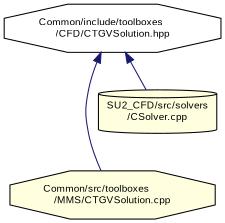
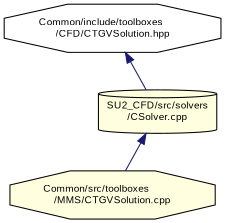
edge "Common/src/toolboxes /MMS/CTGVSolution.cpp" -> "Common/include/toolboxes /CFD/CTGVSolution.hpp": now "Common/src/toolboxes /MMS/CTGVSolution.cpp" -> "SU2_CFD/src/solvers /CSolver.cpp"
